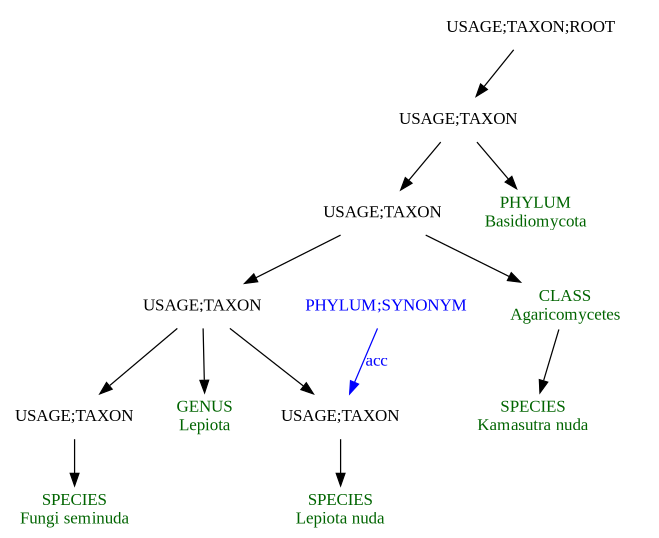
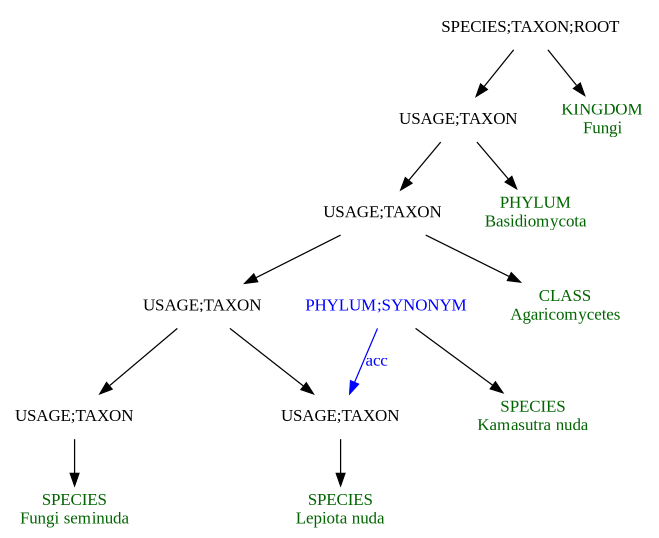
node "USAGE;TAXON;ROOT": label "USAGE;TAXON;ROOT" -> "SPECIES;TAXON;ROOT"
node "KINGDOM Fungi": added
edge "CLASS Agaricomycetes" -> "SPECIES Kamasutra nuda": now "PHYLUM;SYNONYM" -> "SPECIES Kamasutra nuda"
node "GENUS Lepiota": removed
